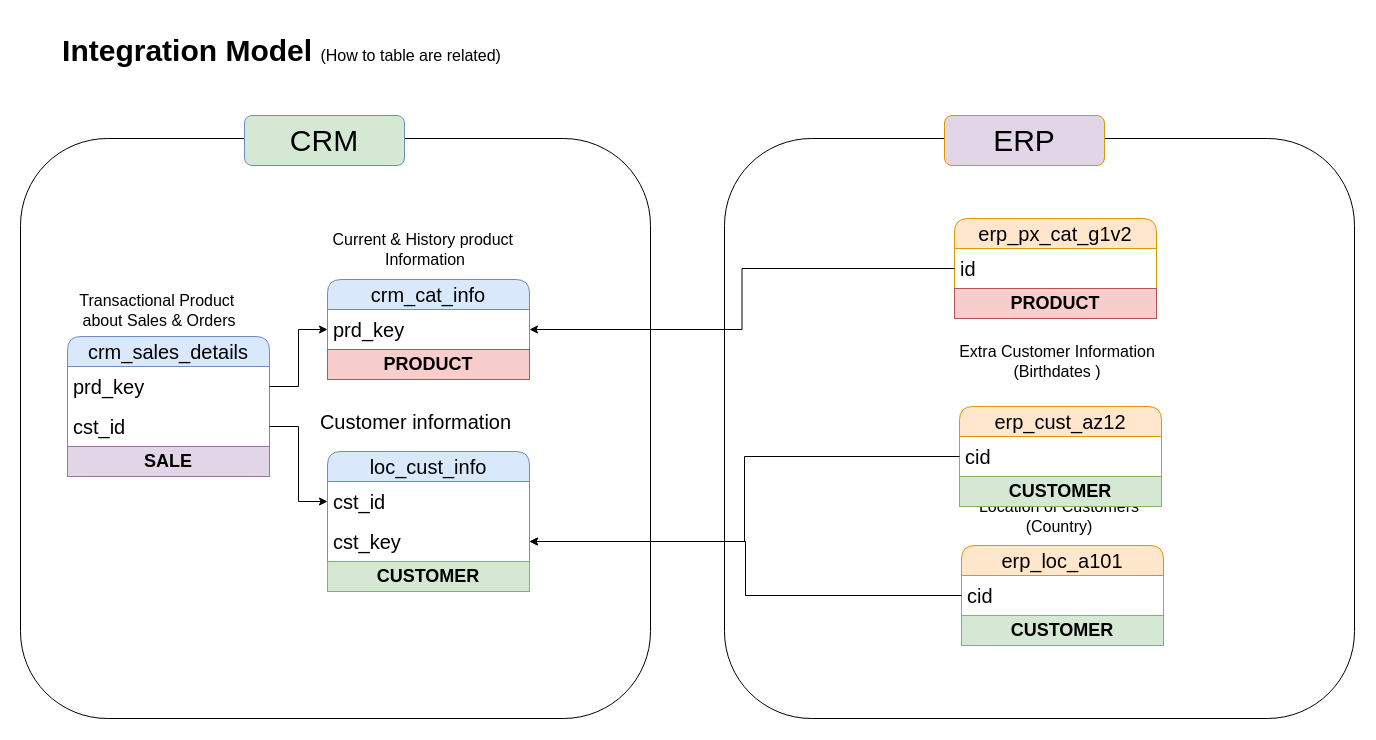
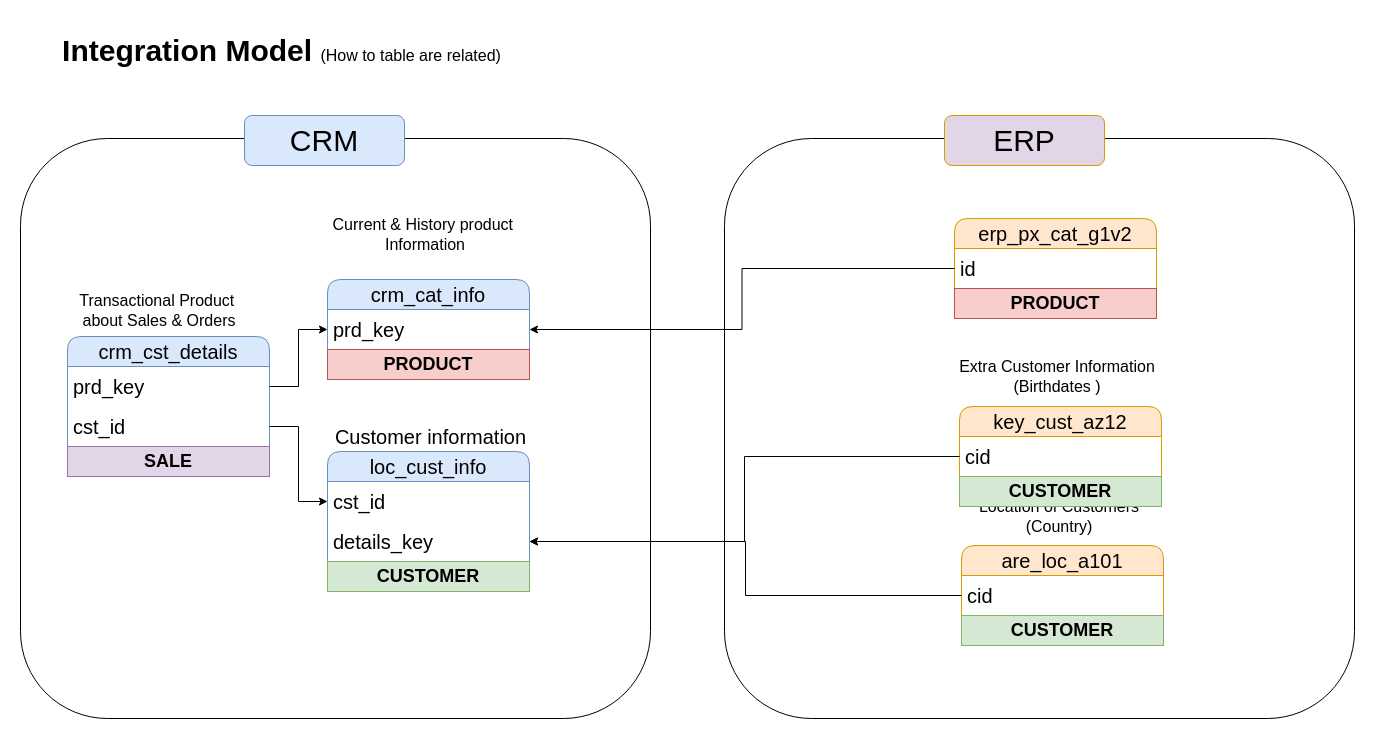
node "CRM": fillcolor #d5e8d4 -> #dae8fc
node "Current & History product Information": moved (426, 250) -> (426, 235)
node "crm_sales_details": label "crm_sales_details" -> "crm_cst_details"
node "Extra Customer Information (Birthdates )": moved (1058, 362) -> (1058, 377)
node "Customer information": moved (416, 422) -> (431, 437)
node "erp_cust_az12": label "erp_cust_az12" -> "key_cust_az12"
node "cst_key": label "cst_key" -> "details_key"
node "erp_loc_a101": label "erp_loc_a101" -> "are_loc_a101"
